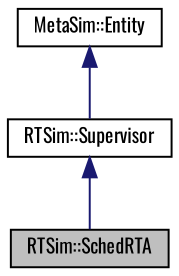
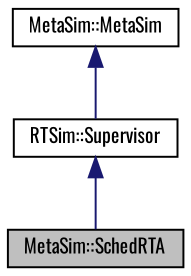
node "MetaSim::Entity": label "MetaSim::Entity" -> "MetaSim::MetaSim"
node "RTSim::SchedRTA": label "RTSim::SchedRTA" -> "MetaSim::SchedRTA"
